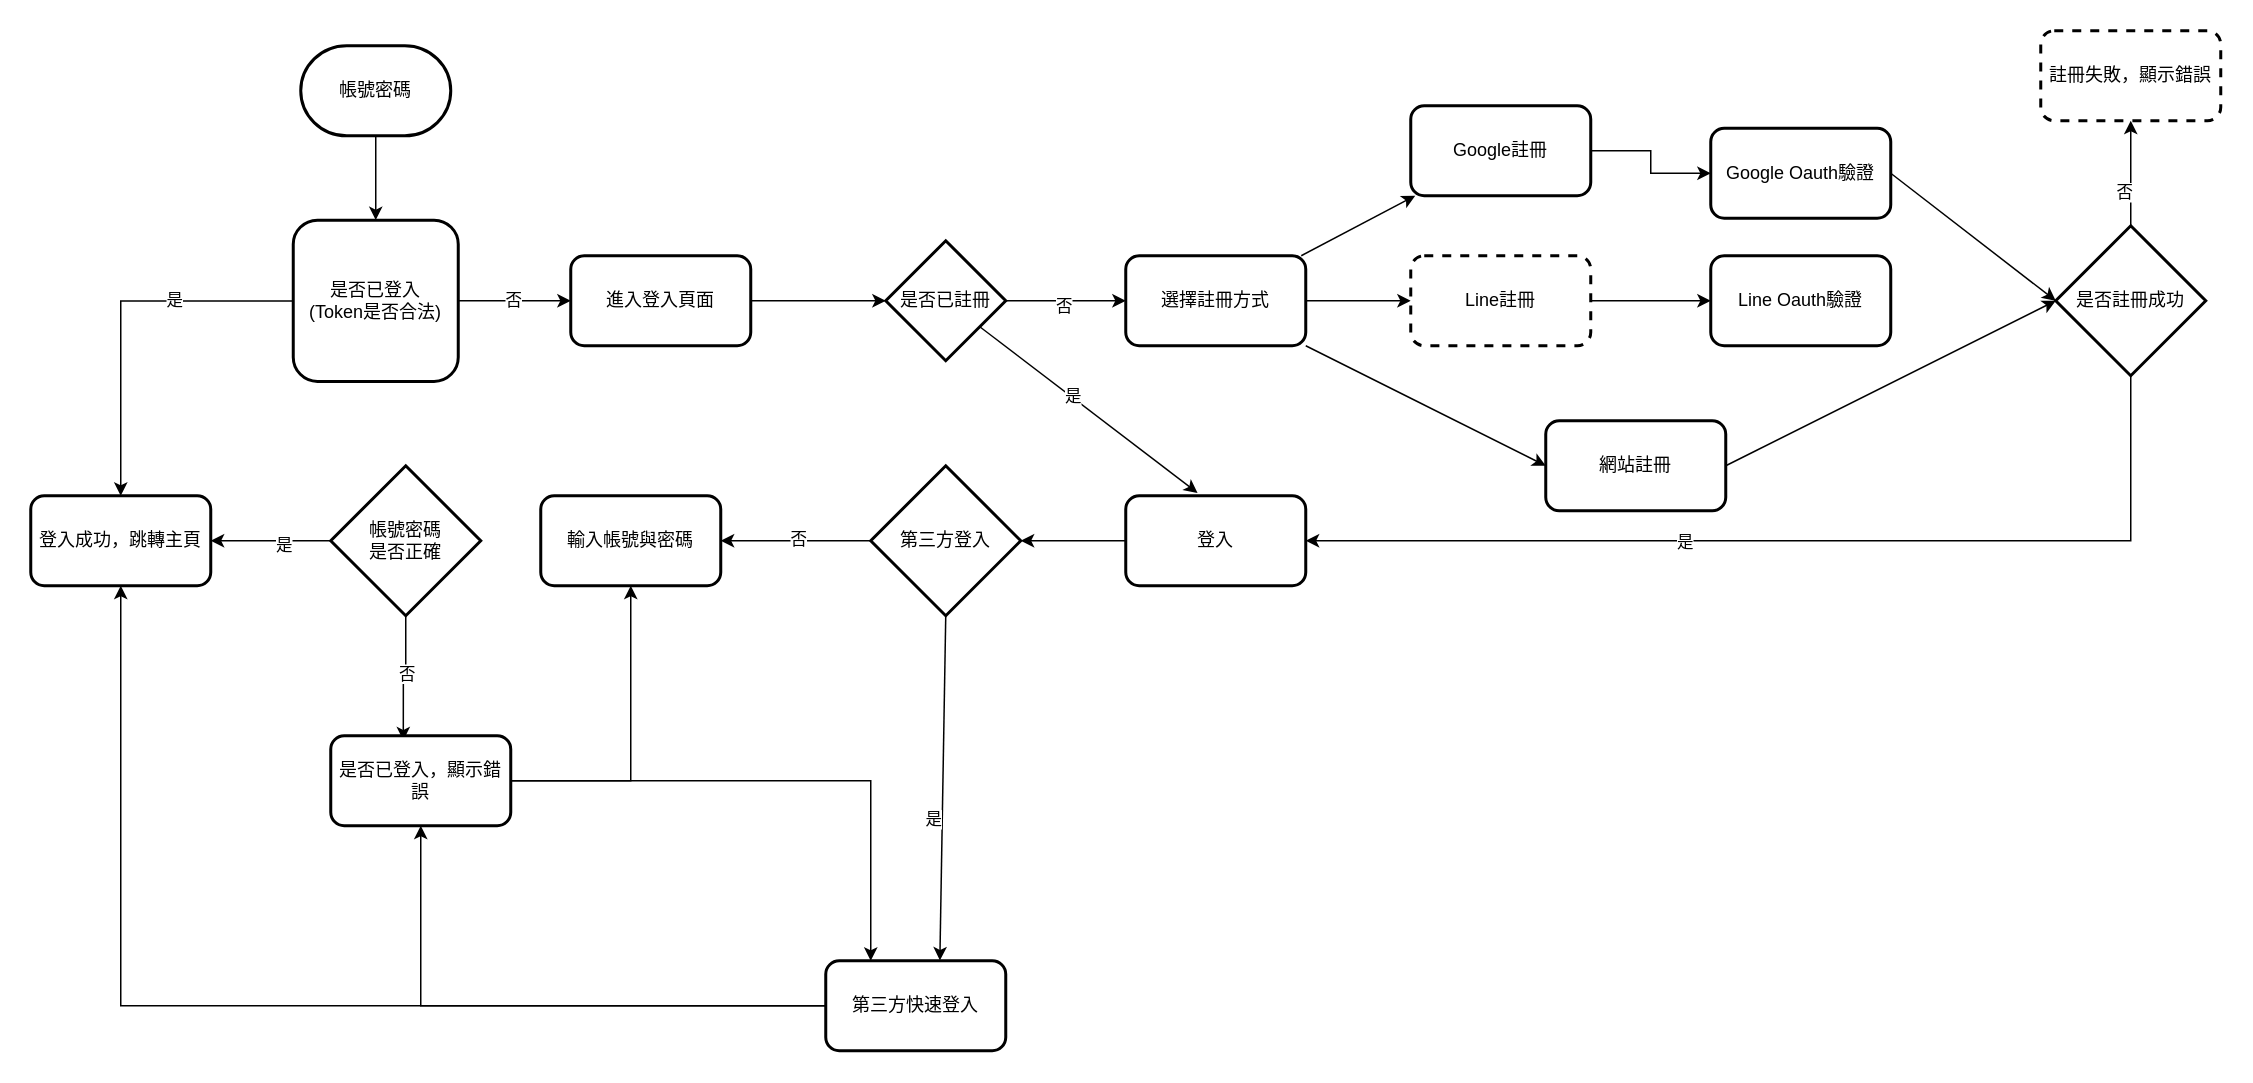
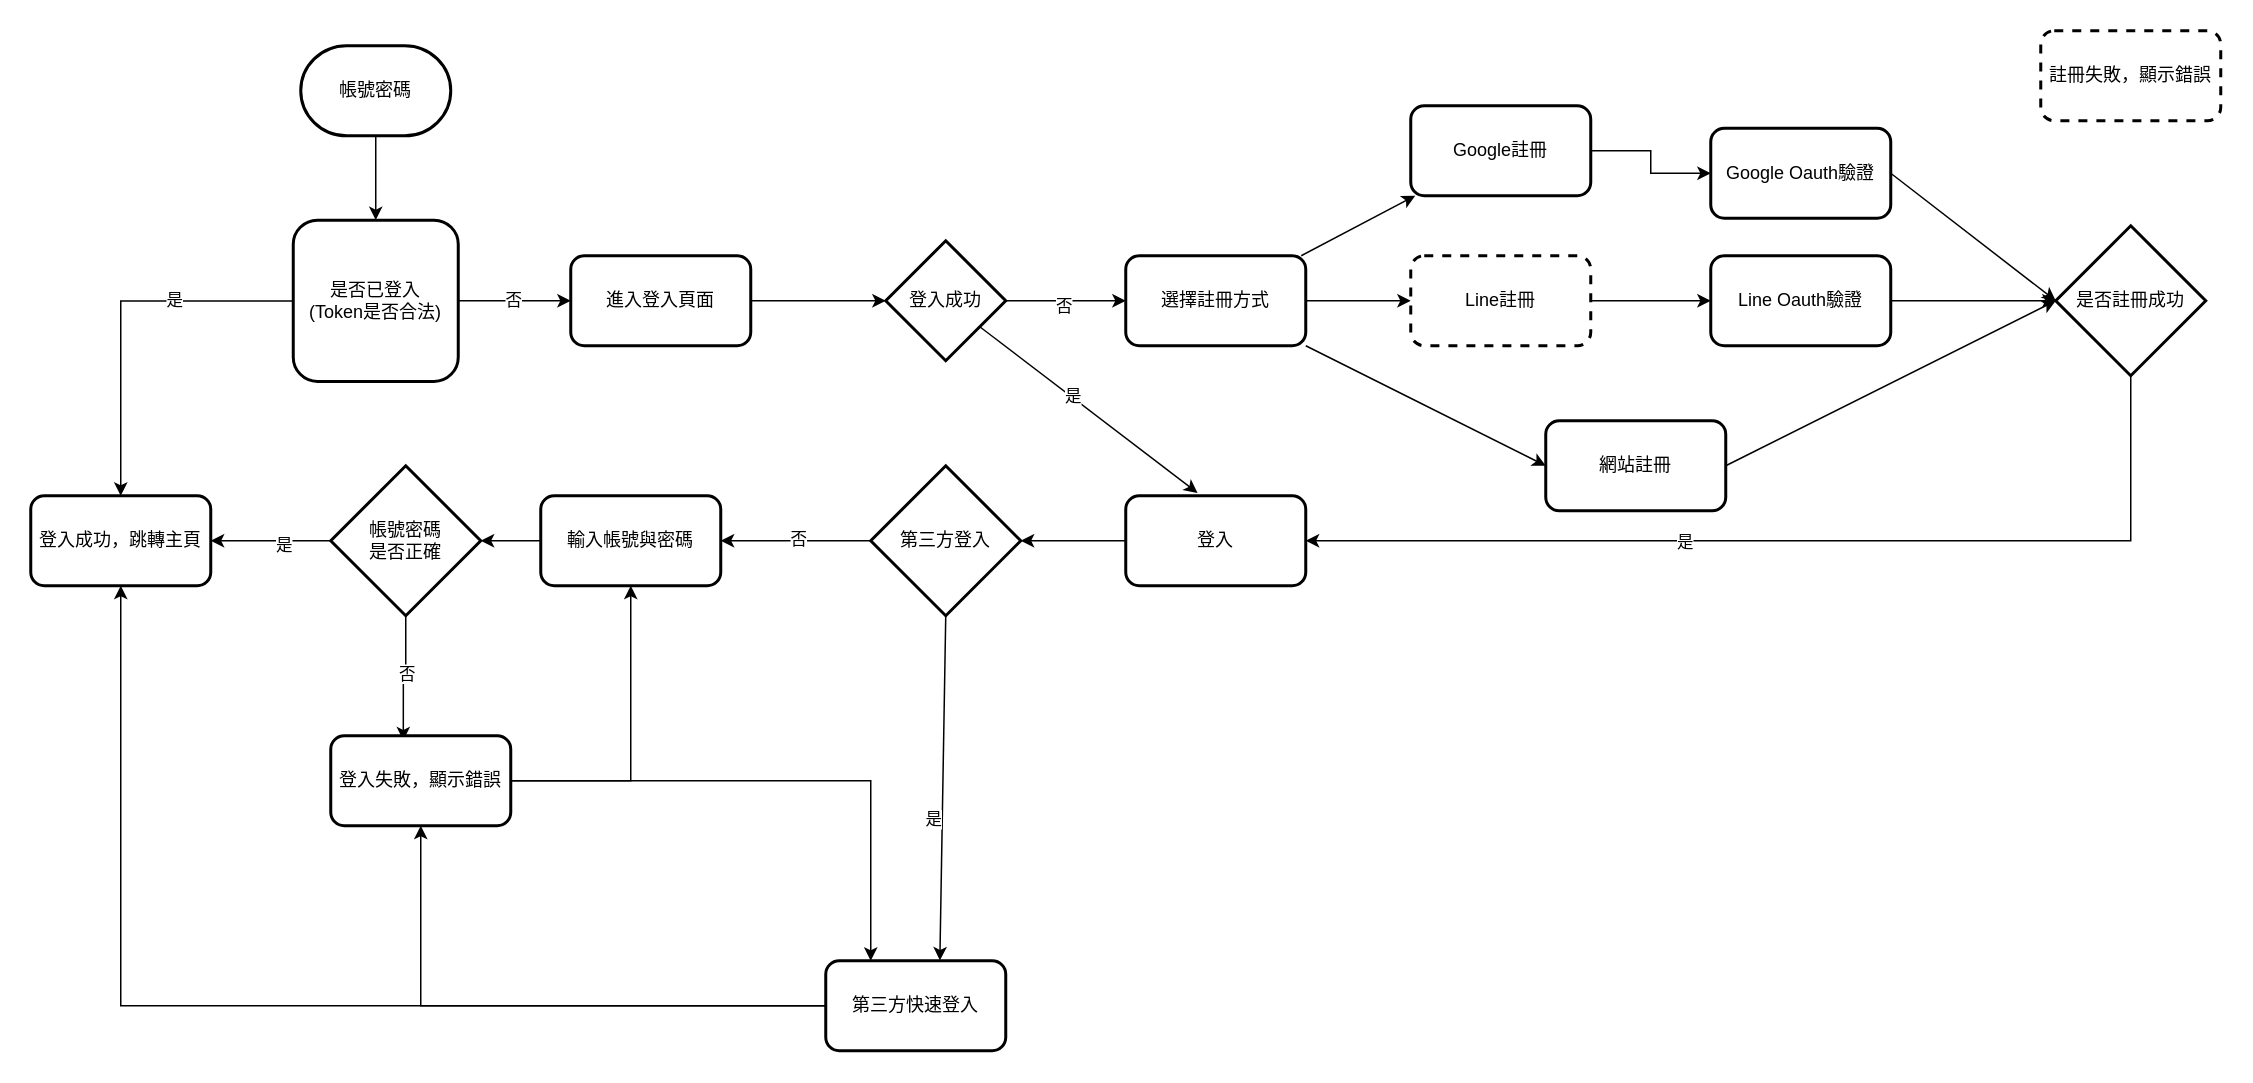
edge "是否註冊成功" -> "註冊失敗，顯示錯誤": removed, label "否"
node "是否已註冊": label "是否已註冊" -> "登入成功"
edge "Line Oauth驗證" -> "是否註冊成功": added
edge "輸入帳號與密碼" -> "帳號密碼 是否正確": added
node "是否已登入，顯示錯誤": label "是否已登入，顯示錯誤" -> "登入失敗，顯示錯誤"
